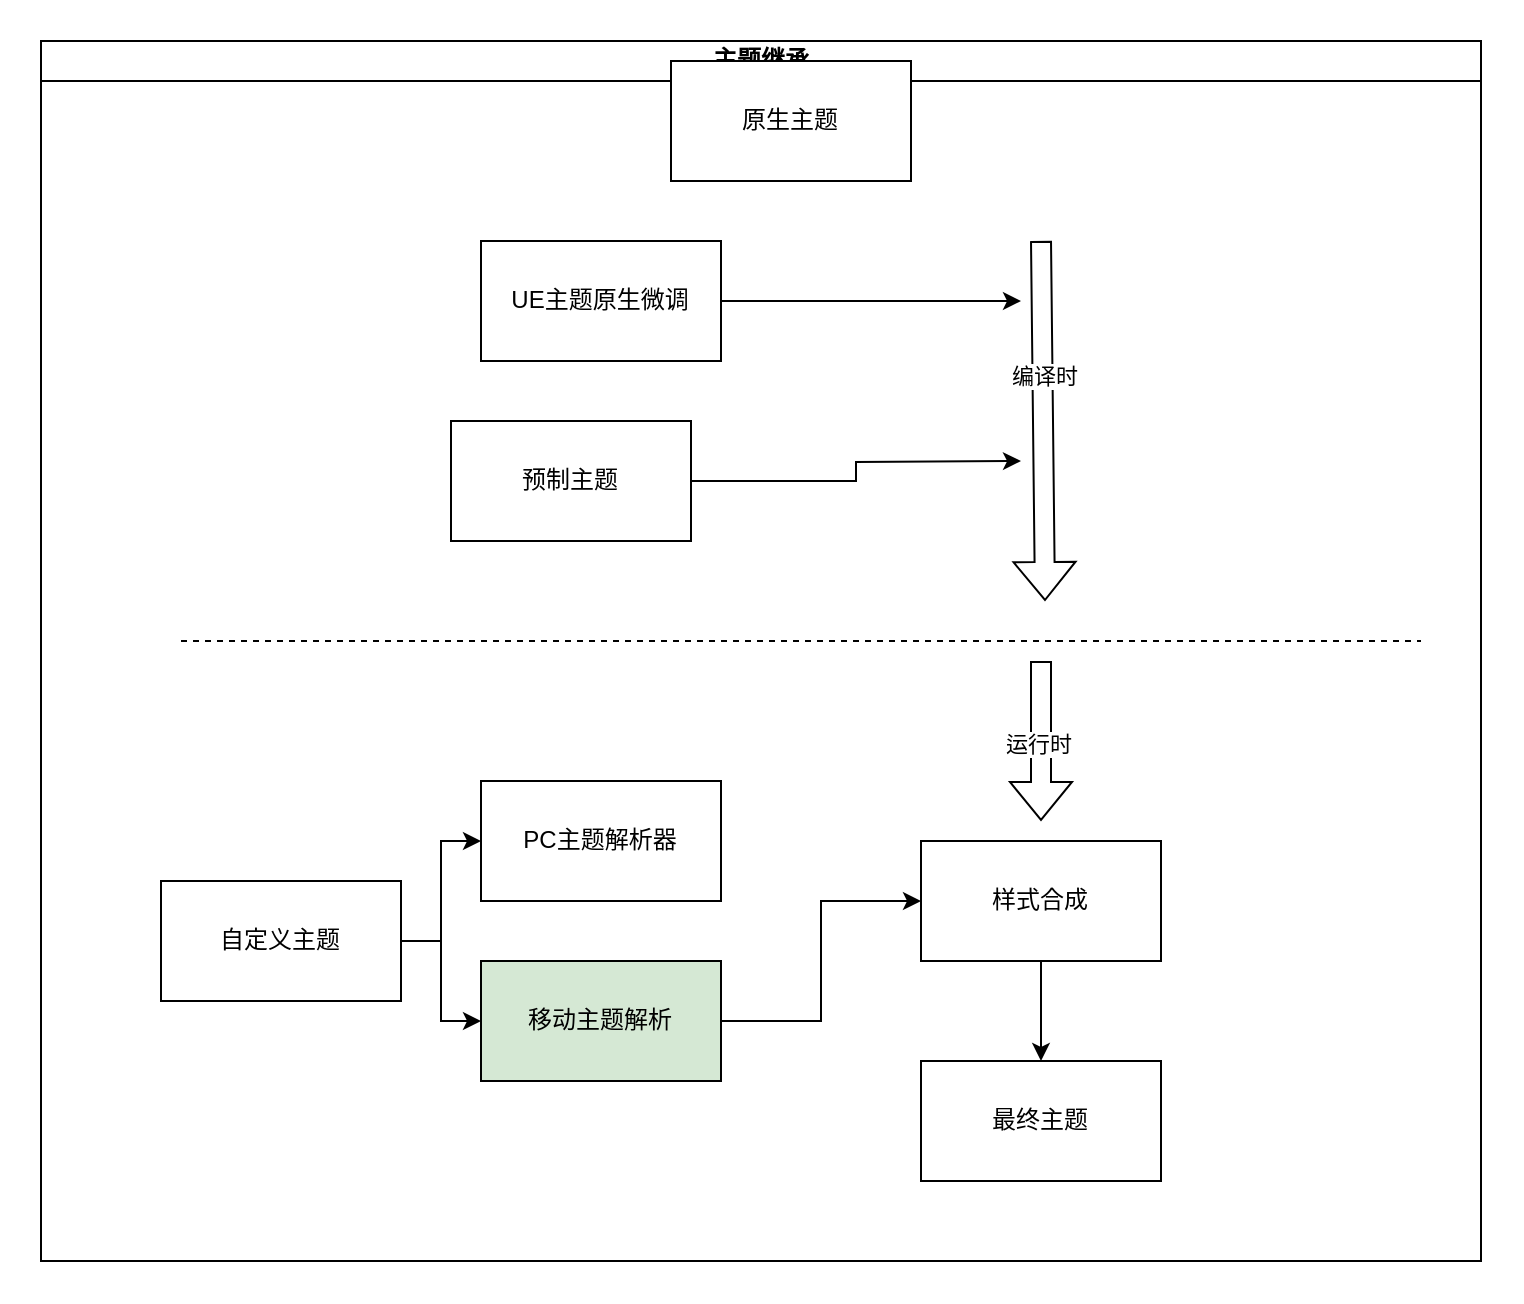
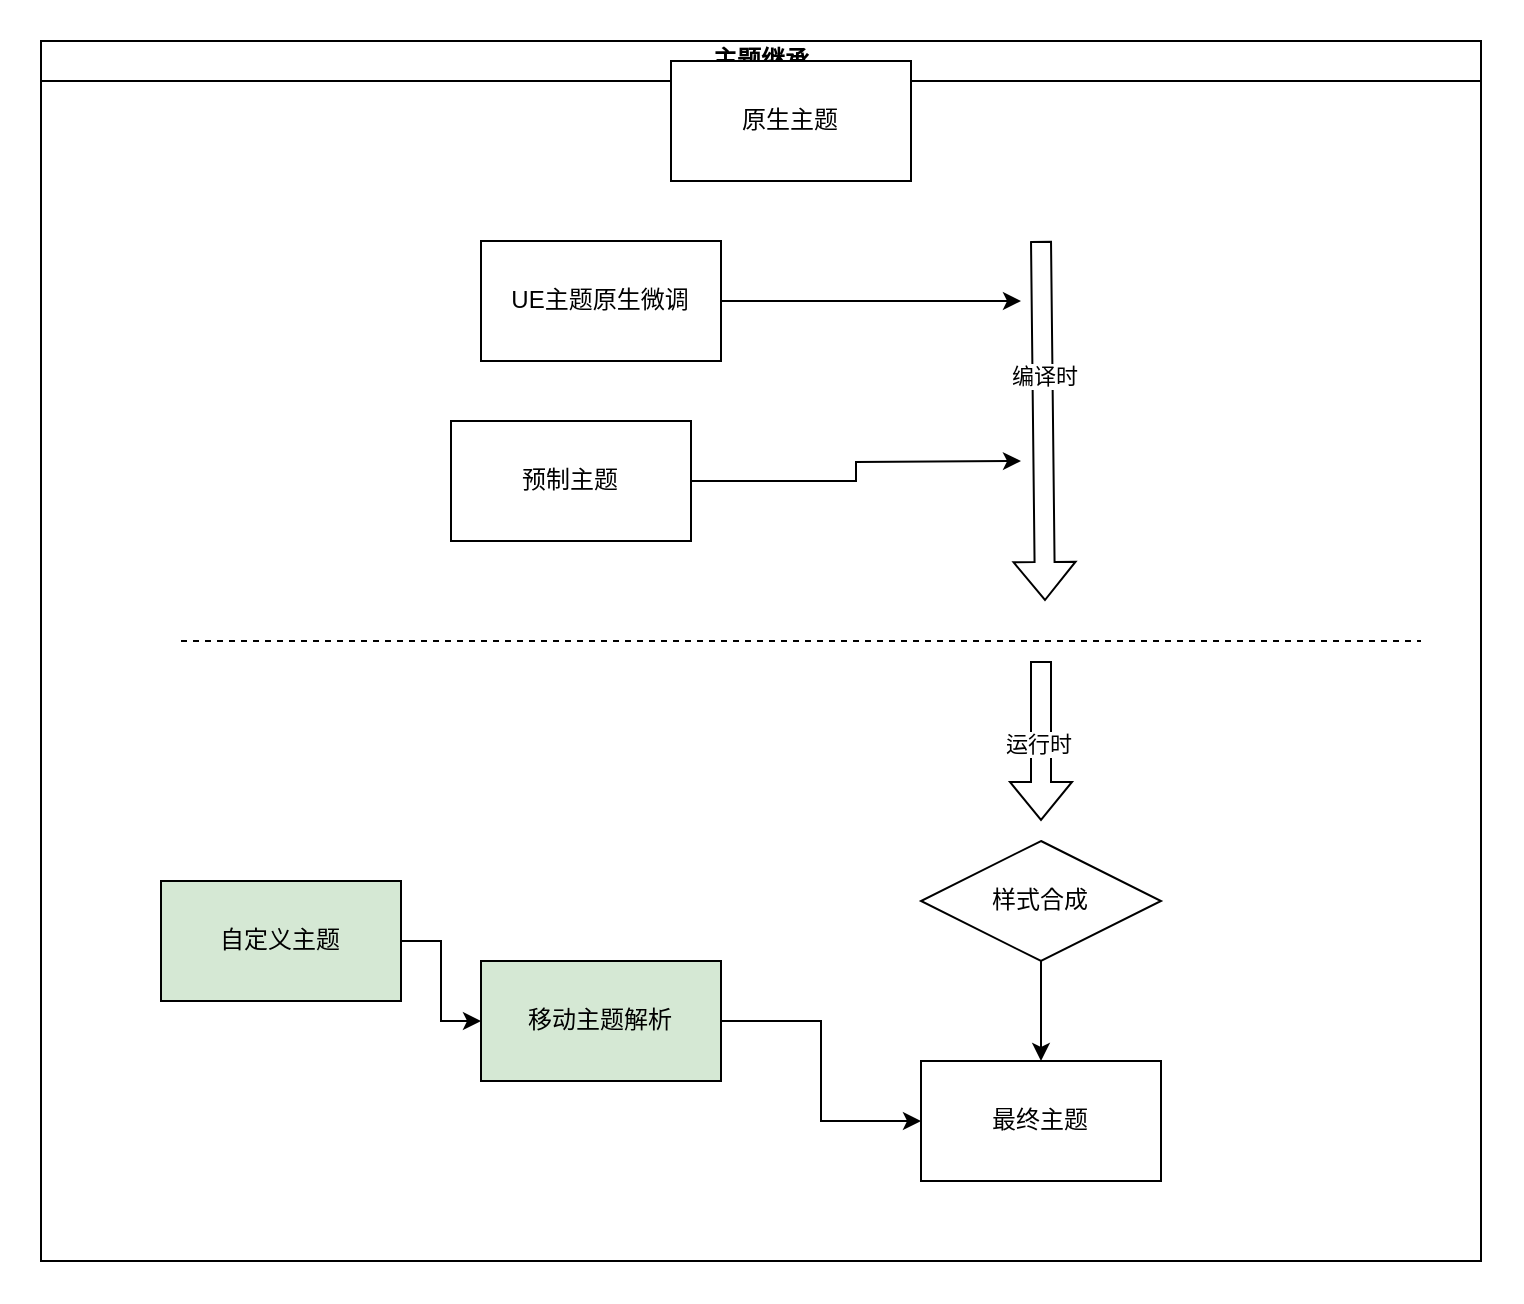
node "PC主题解析器": removed
edge "自定义主题" -> "PC主题解析器": removed
node "样式合成": shape rectangle -> diamond
edge "移动主题解析" -> "样式合成": now "移动主题解析" -> "最终主题"
node "自定义主题": fillcolor #ffffff -> #d5e8d4
